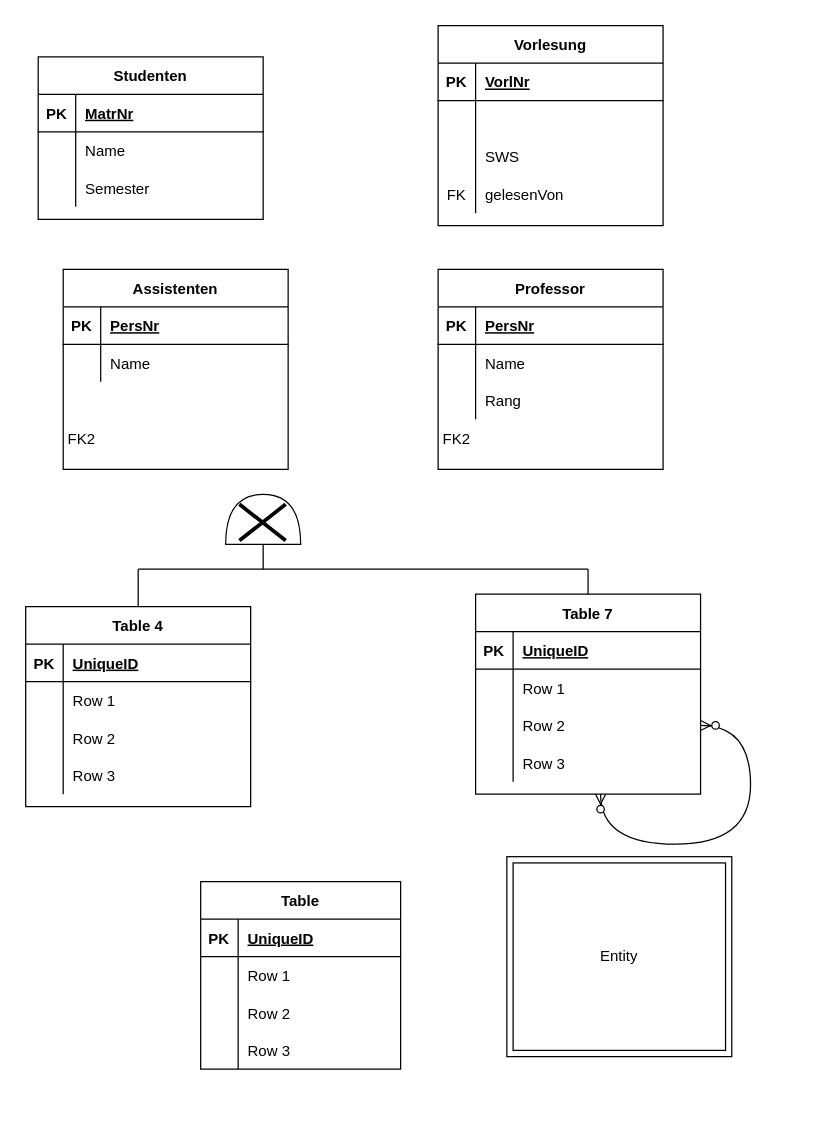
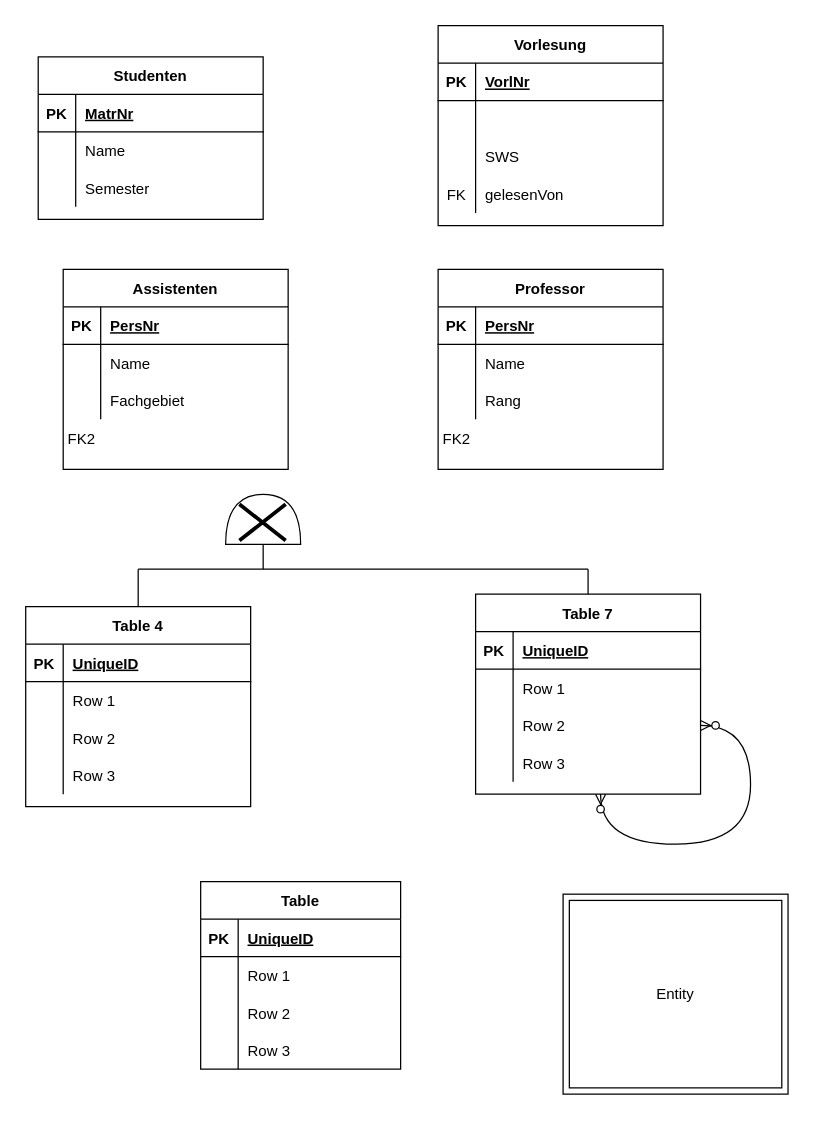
node "Fachgebiet": added
node "Entity": moved (619, 957) -> (676, 994)
